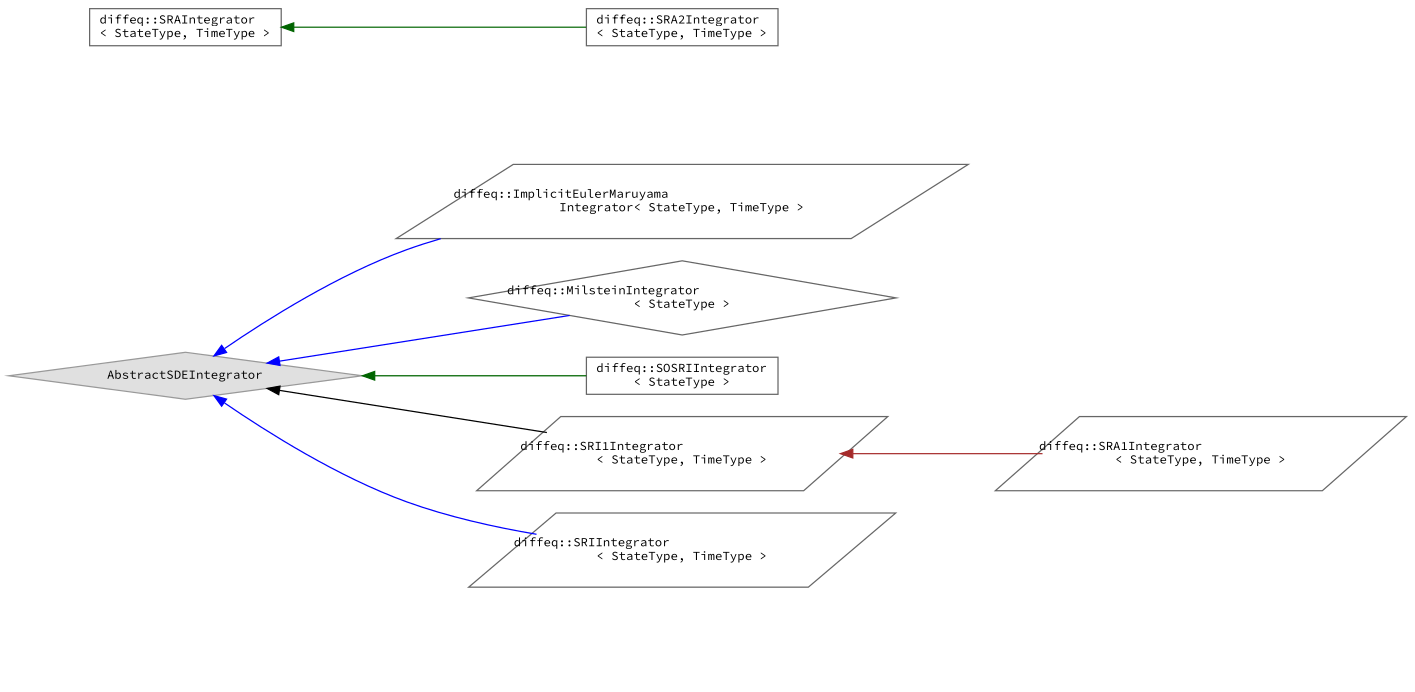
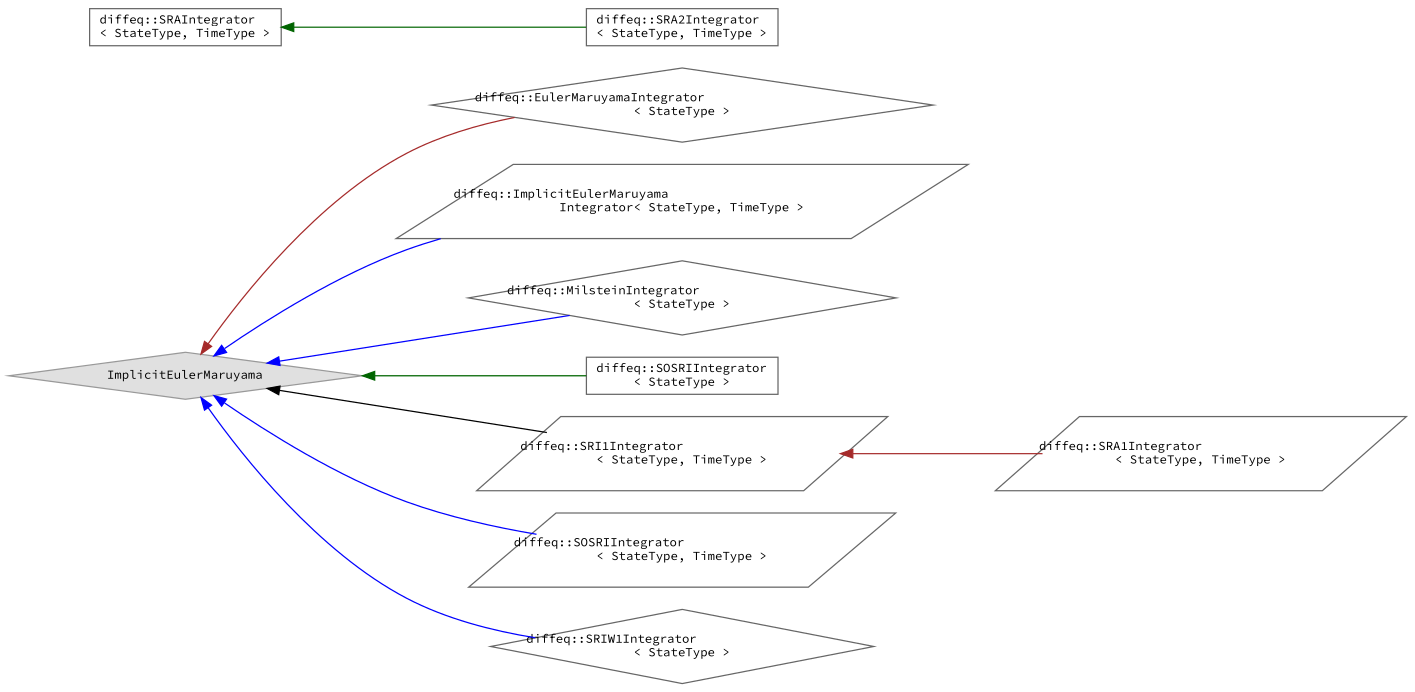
node "diffeq::EulerMaruyamaIntegrator < StateType >": added
node "AbstractSDEIntegrator": label "AbstractSDEIntegrator" -> "ImplicitEulerMaruyama"
node "diffeq::SRIIntegrator < StateType, TimeType >": label "diffeq::SRIIntegrator < StateType, TimeType >" -> "diffeq::SOSRIIntegrator < StateType, TimeType >"
node "diffeq::SRIW1Integrator < StateType >": added
